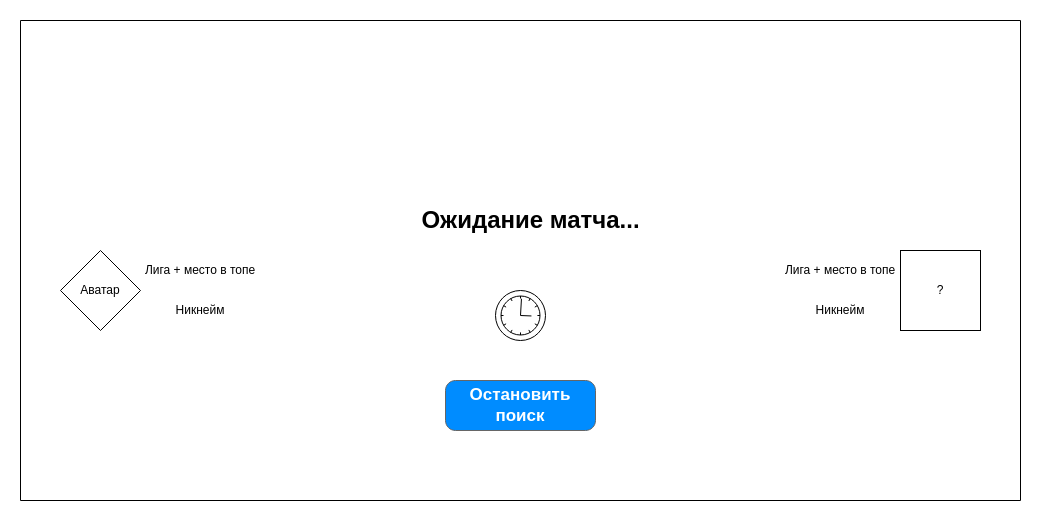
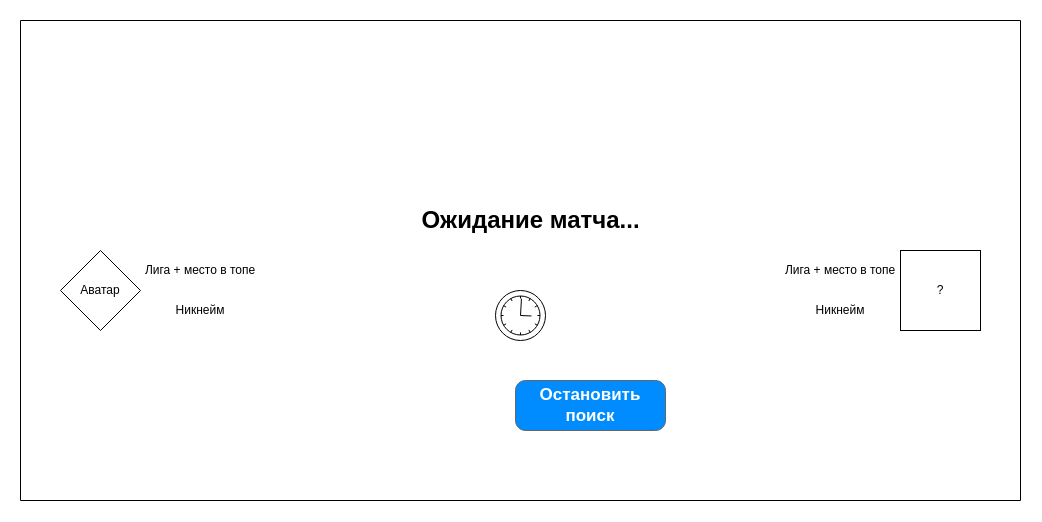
node "Остановить поиск": moved (521, 406) -> (591, 406)
